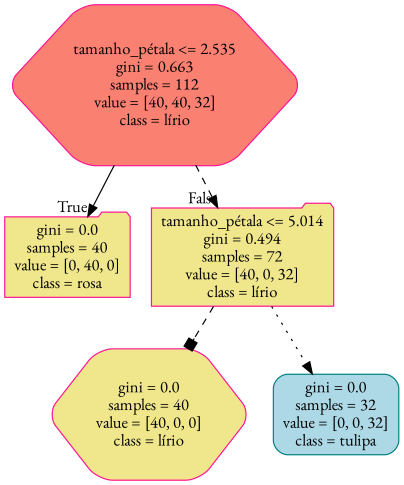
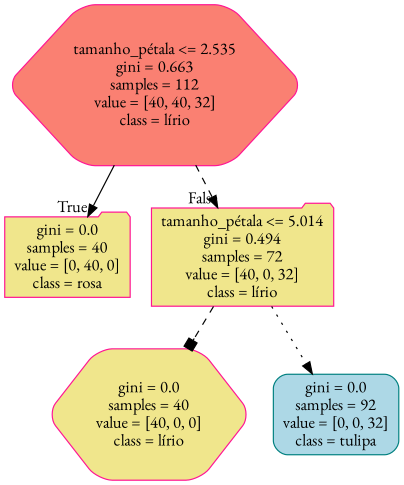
node "gini = 0.0 samples = 32 value = [0, 0, 32] class = tulipa": label "gini = 0.0 samples = 32 value = [0, 0, 32] class = tulipa" -> "gini = 0.0 samples = 92 value = [0, 0, 32] class = tulipa"
